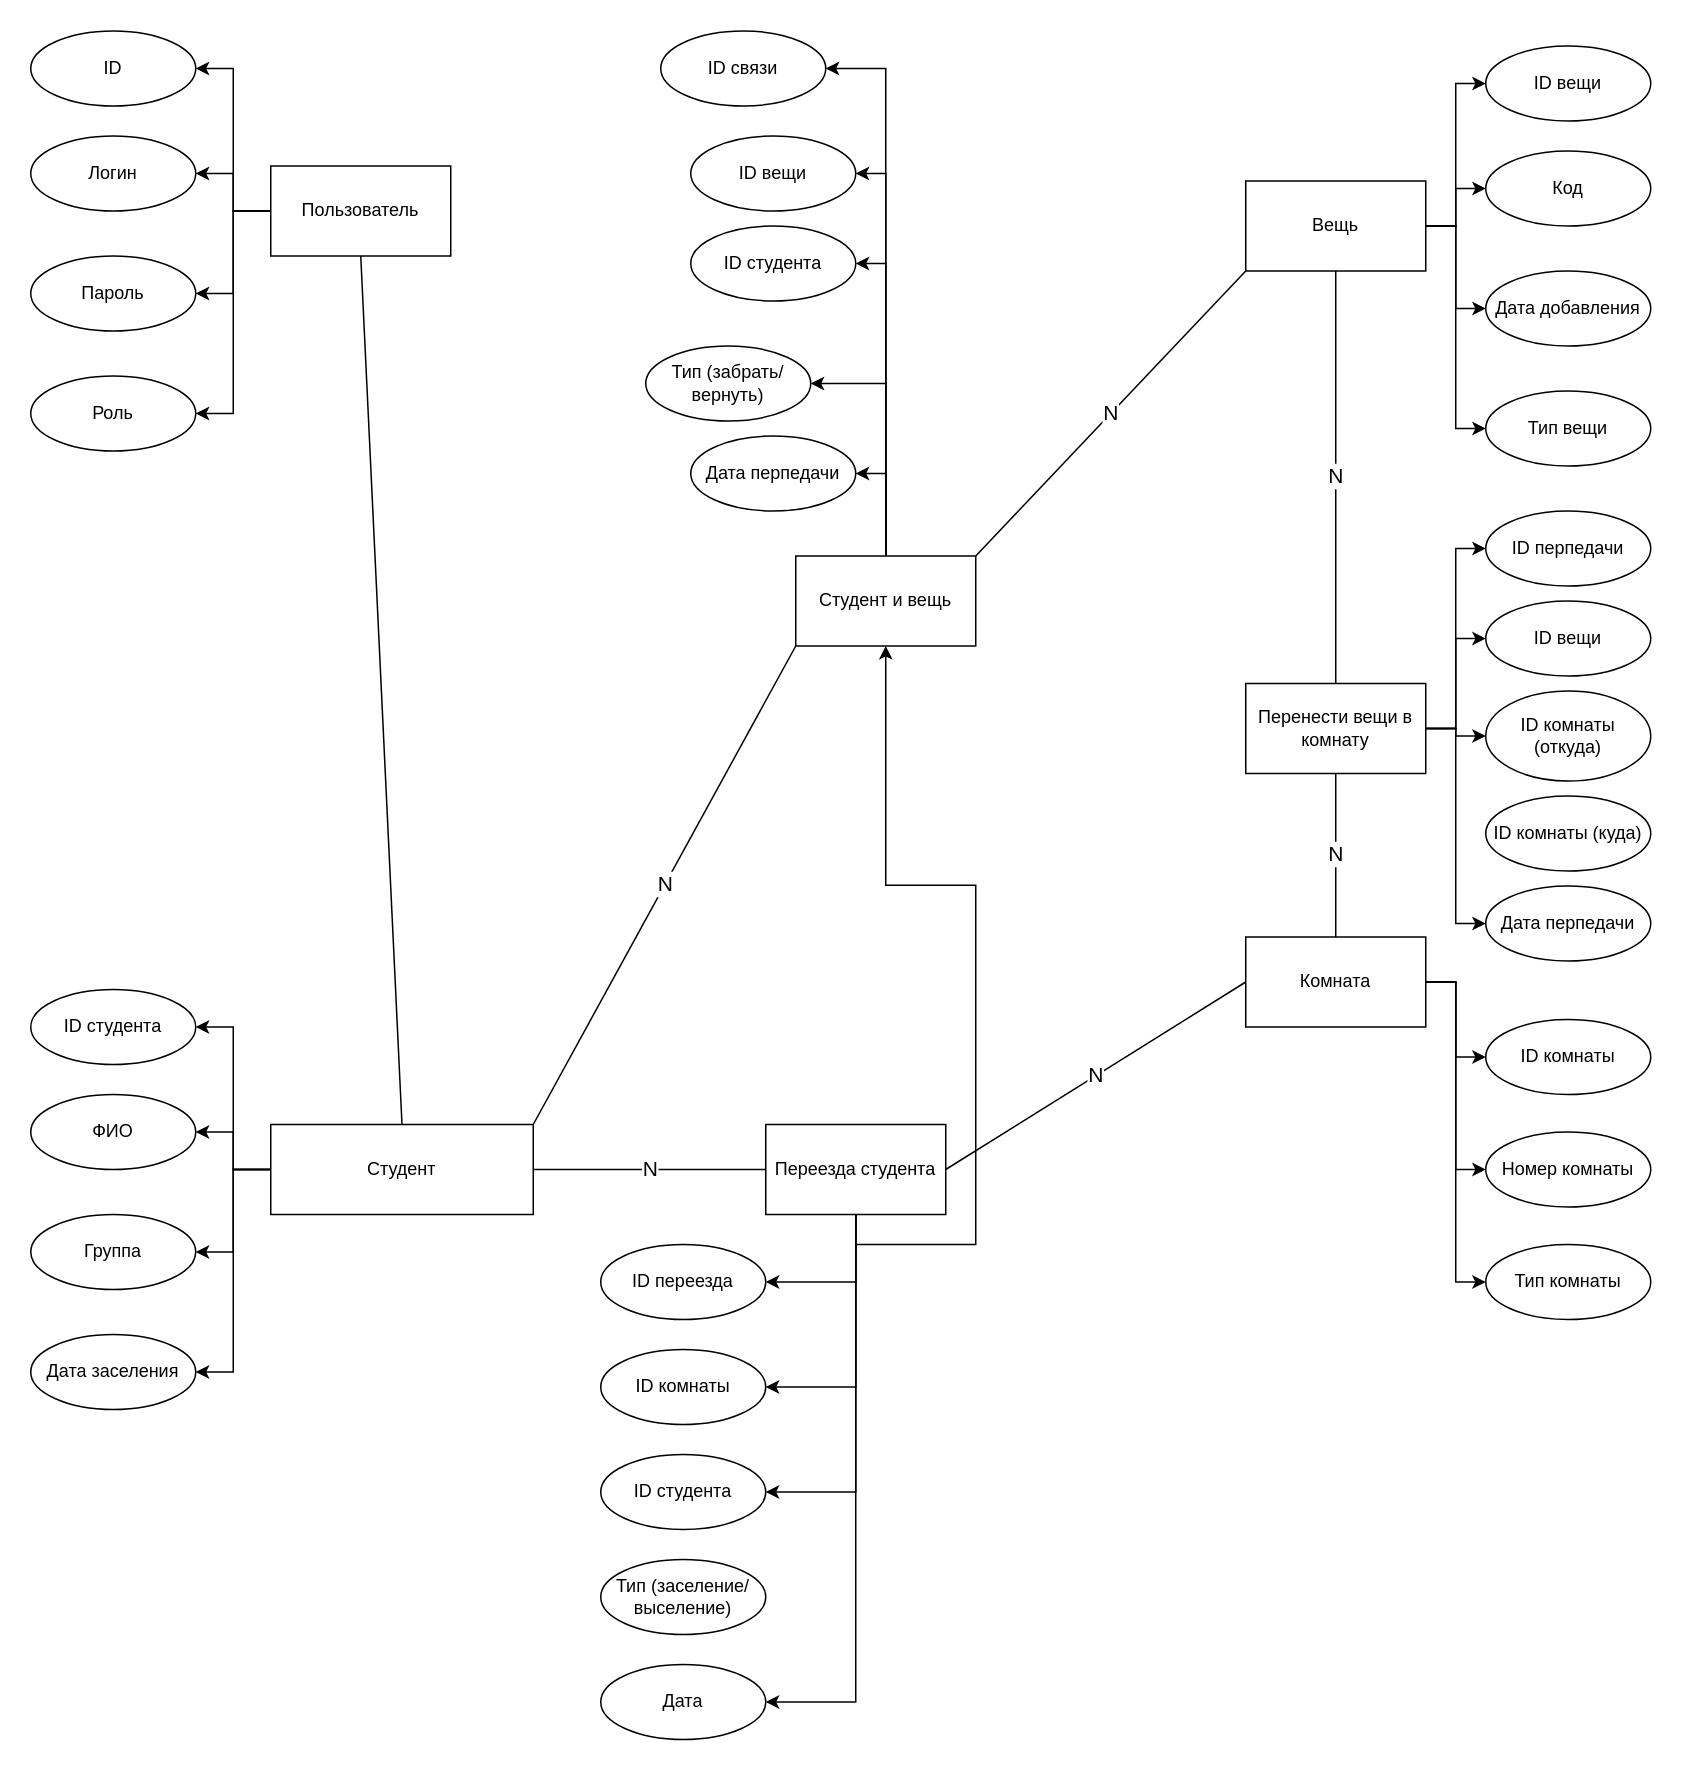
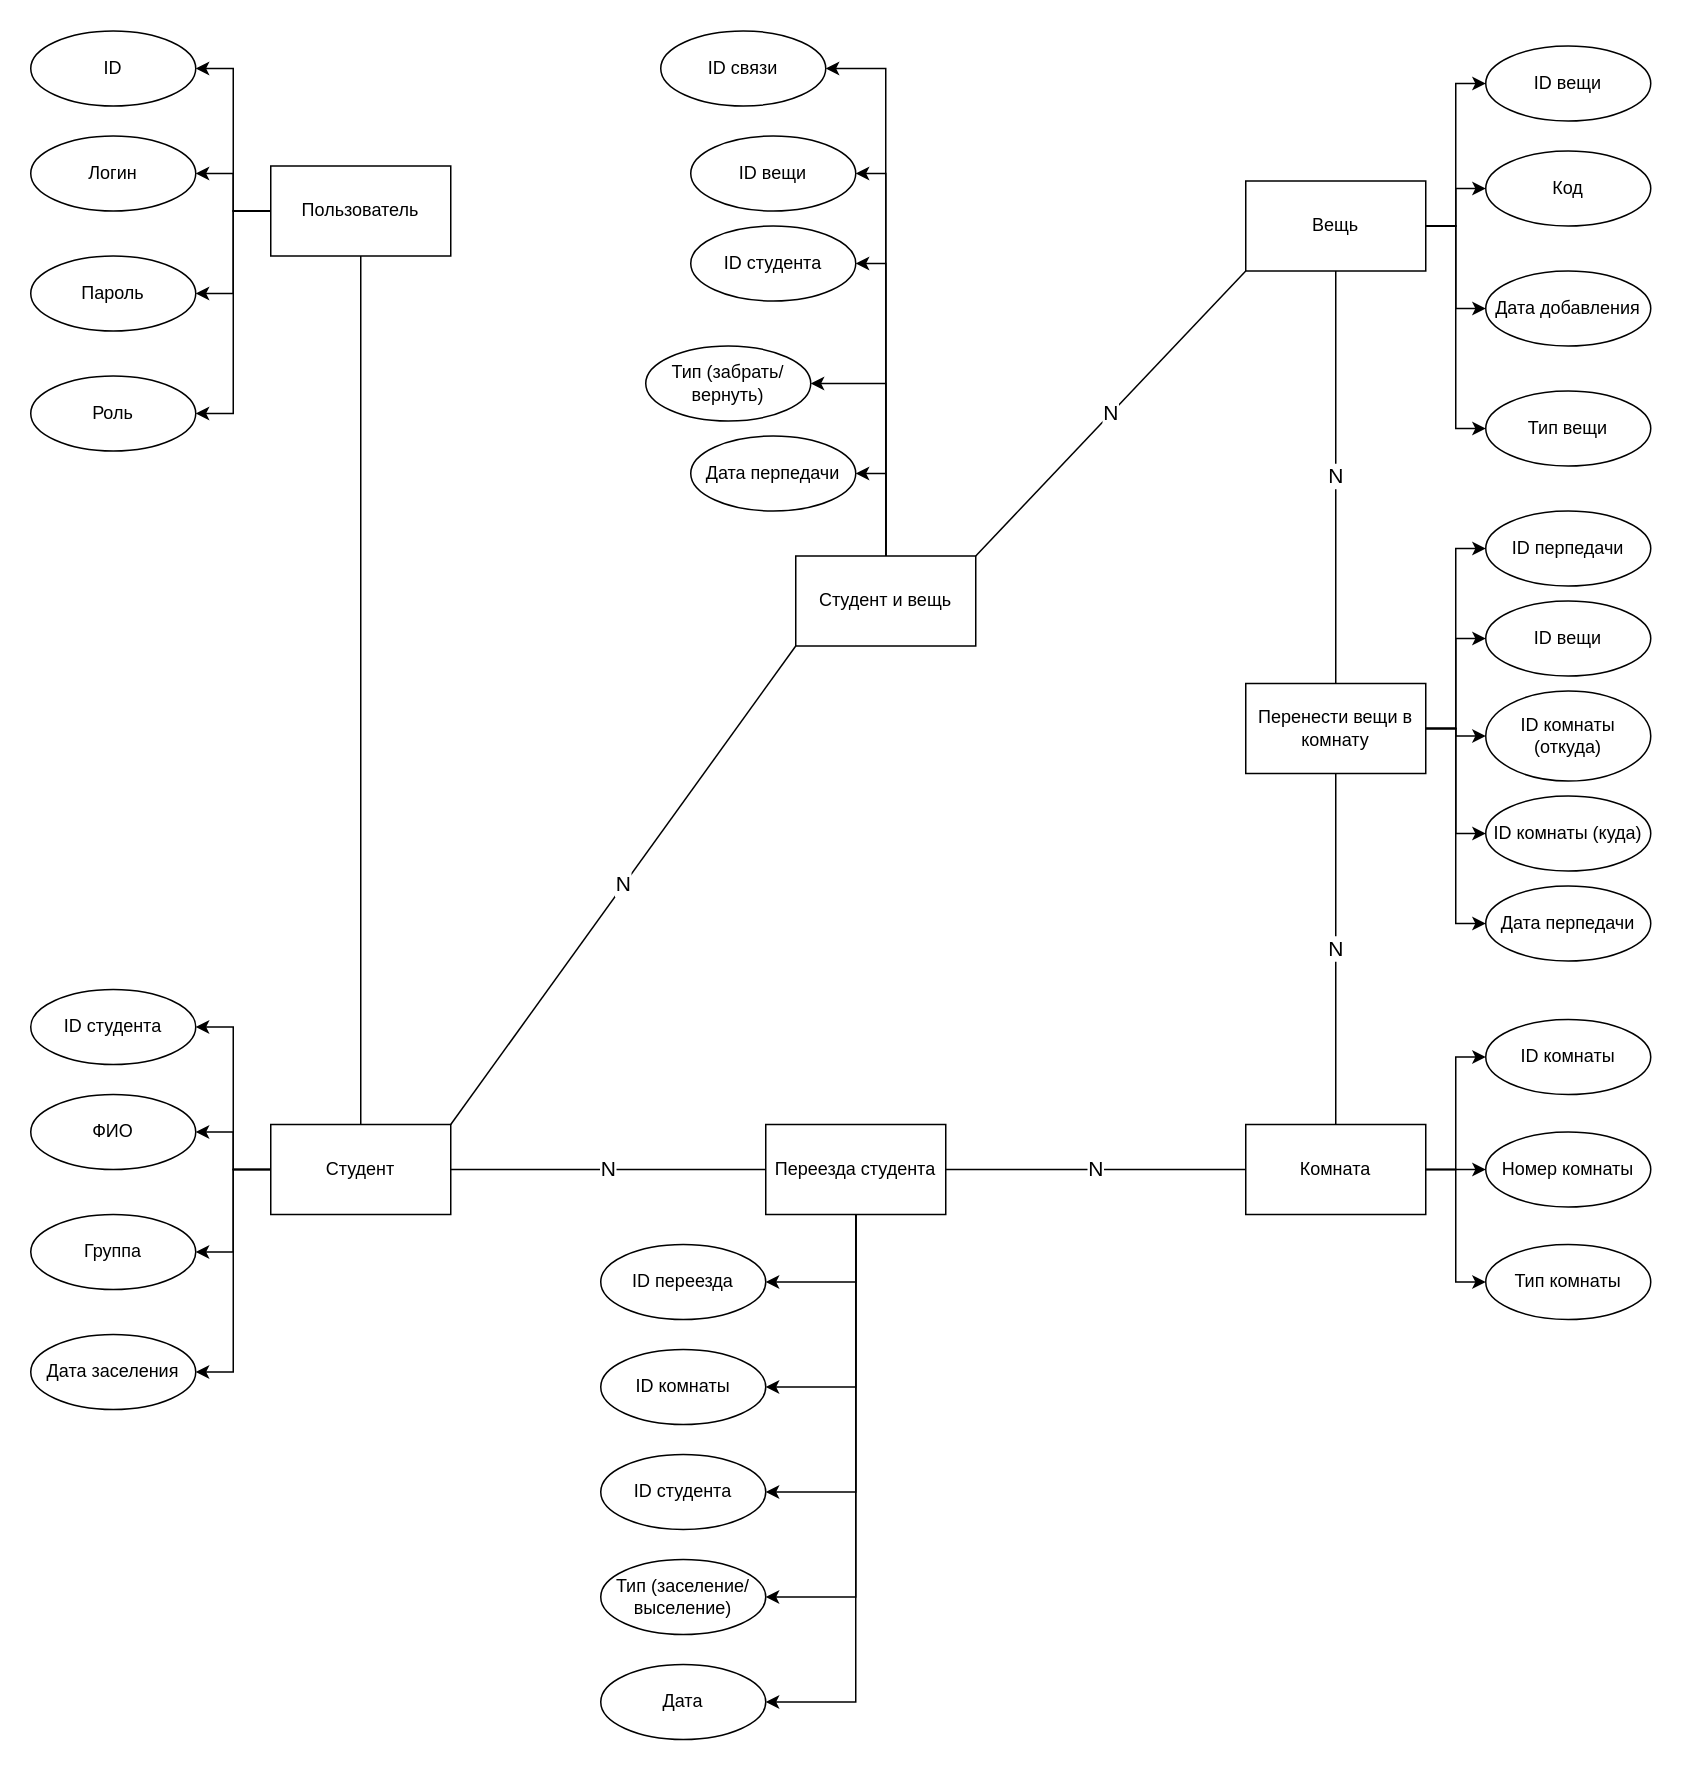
edge "Перенести вещи в комнату" -> "ID комнаты (куда)": added
edge "Переезда студента" -> "Студент и вещь": now "Переезда студента" -> "Тип (заселение/выселение)"
node "Комната": moved (1336, 982) -> (1336, 1169)
node "Студент": size 263x90 -> 180x90
